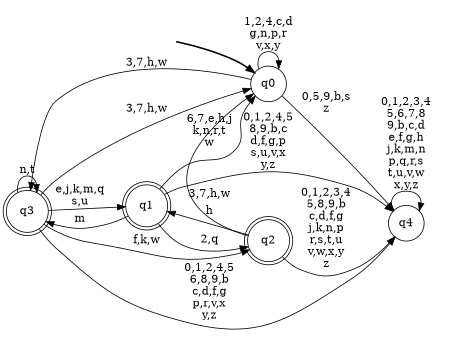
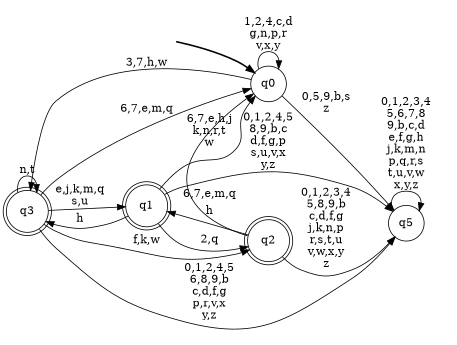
edge "q3" -> "q0": label "3,7,h,w" -> "6,7,e,m,q"
edge "q2" -> "q0": label "3,7,h,w" -> "6,7,e,m,q"
edge "q1" -> "q3": label "m" -> "h"
node "q4": label "q4" -> "q5"
